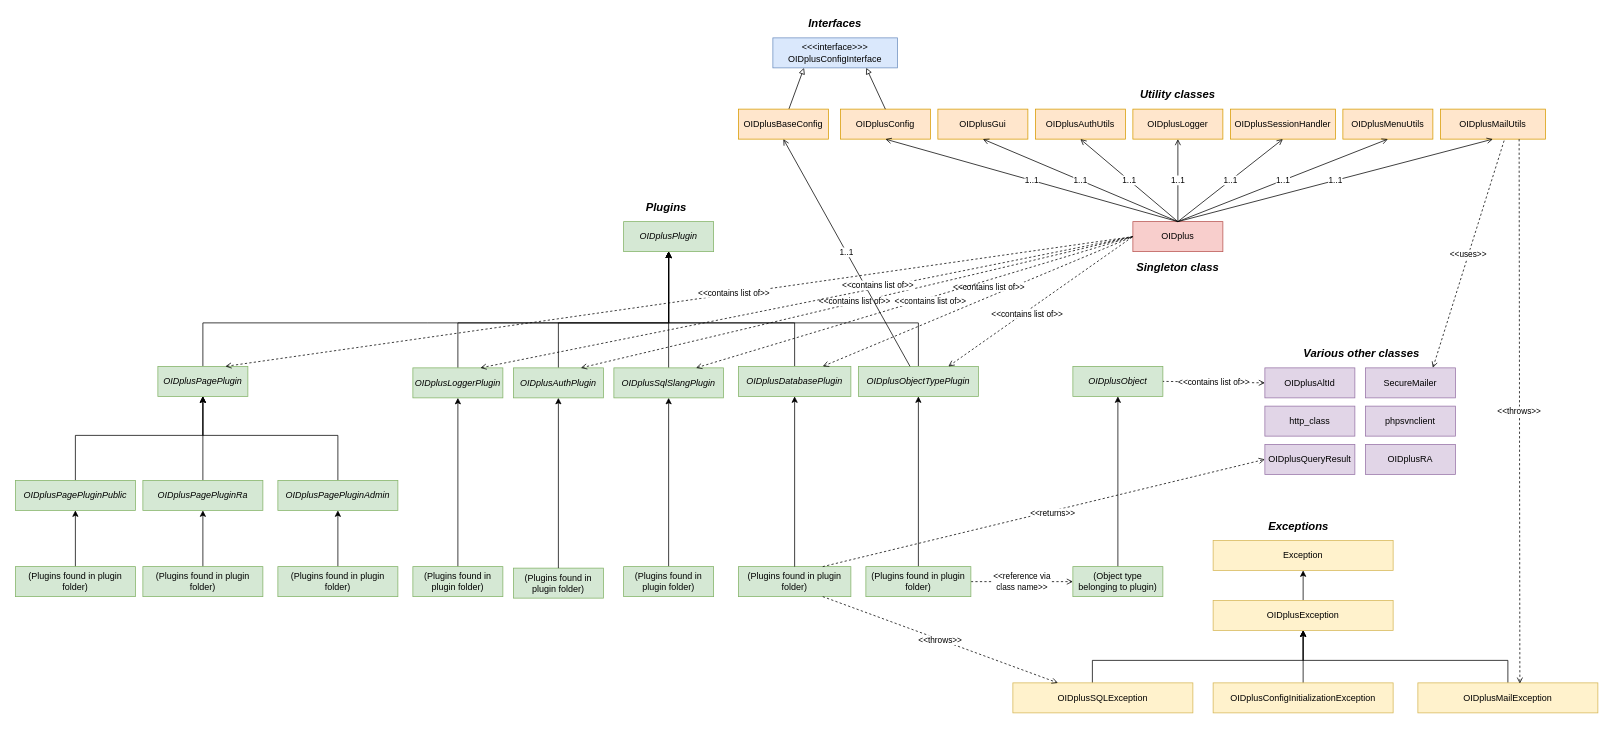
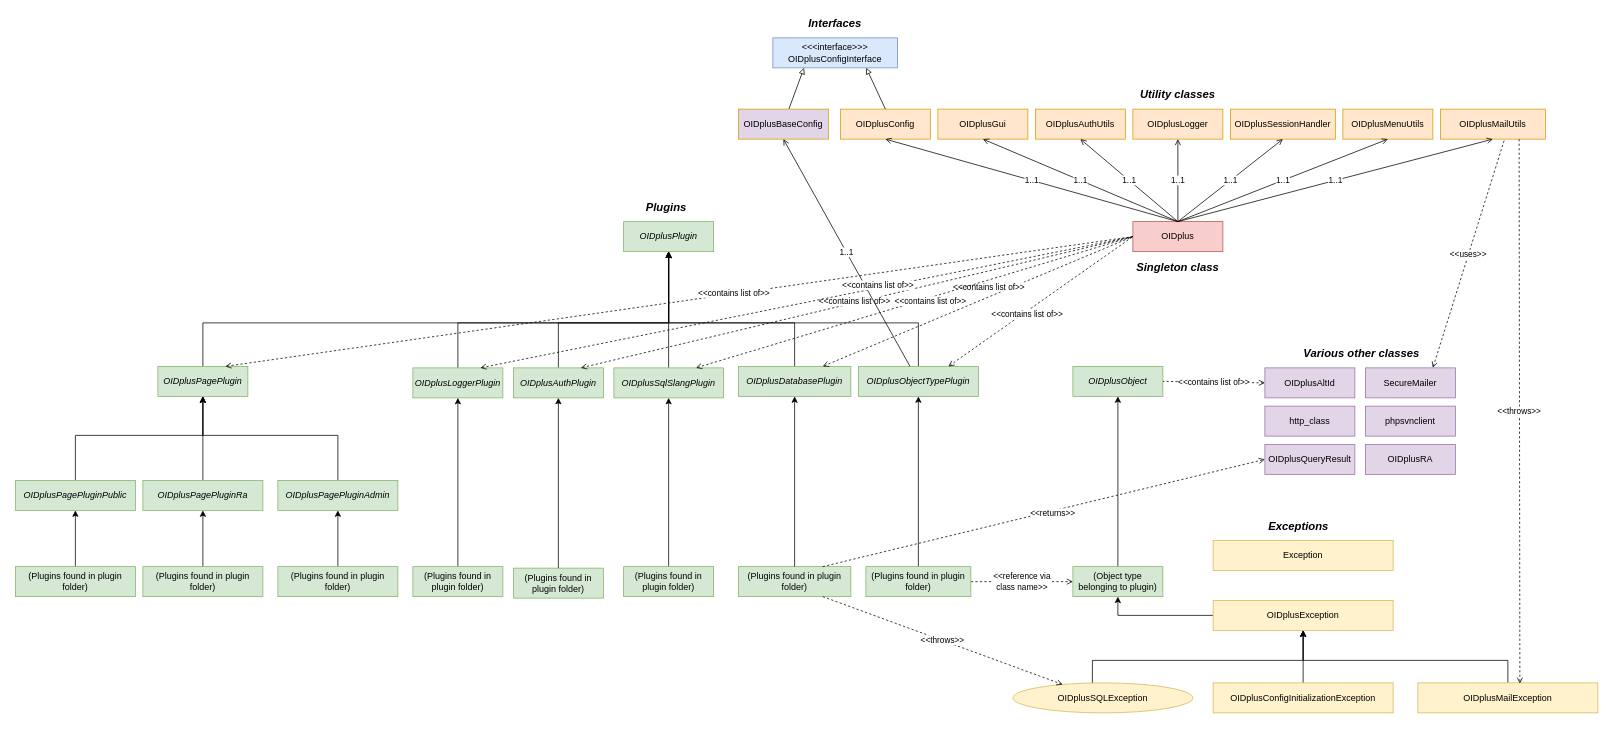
node "OIDplusBaseConfig": fillcolor #ffe6cc -> #e1d5e7
edge "OIDplusException" -> "Exception": now "OIDplusException" -> "(Object type belonging to plugin)"
node "OIDplusSQLException": shape rectangle -> ellipse
